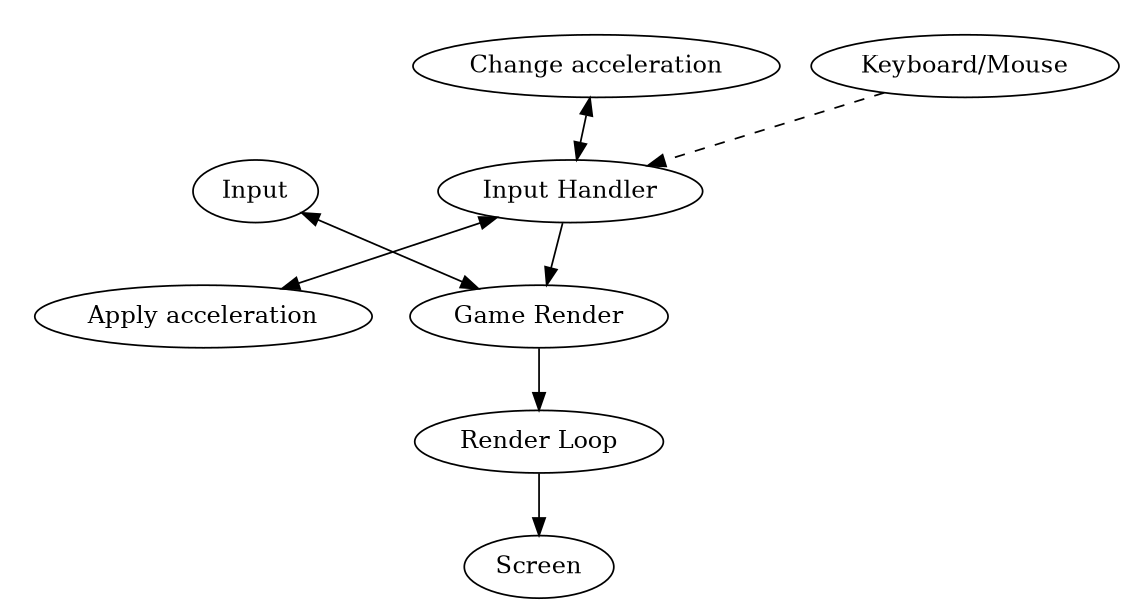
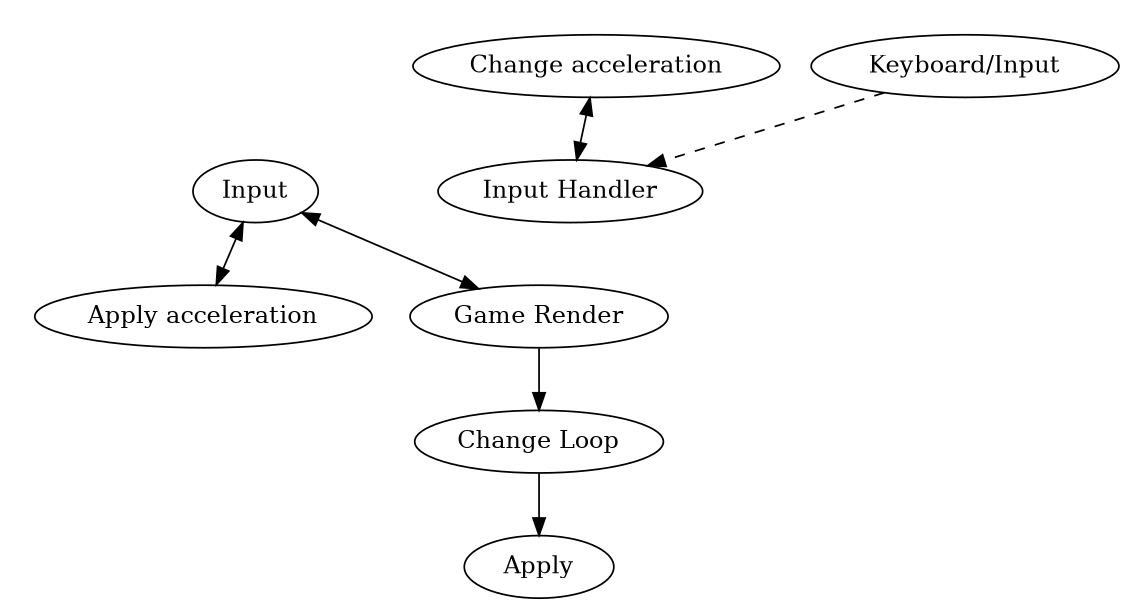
node "Keyboard/Mouse": label "Keyboard/Mouse" -> "Keyboard/Input"
edge "Input Handler" -> "Game Render": removed
edge "Input Handler" -- "Apply acceleration": now "Input" -- "Apply acceleration"
node "Render Loop": label "Render Loop" -> "Change Loop"
node "Screen": label "Screen" -> "Apply"
